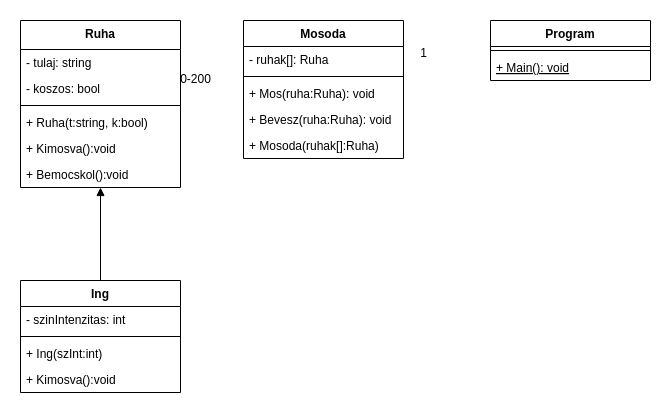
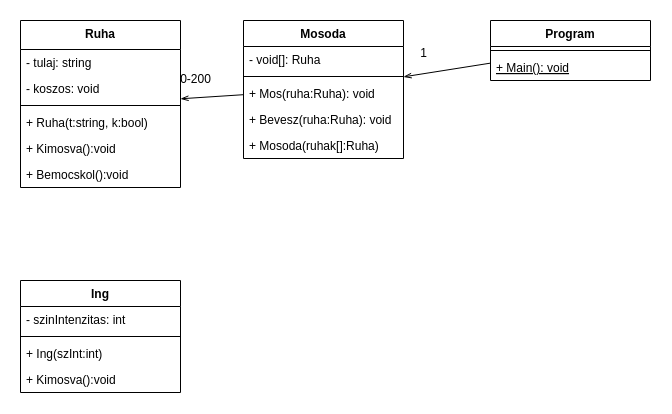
node "- ruhak[]: Ruha": label "- ruhak[]: Ruha" -> "- void[]: Ruha"
edge "Program" -> "Mosoda": added
node "- koszos: bool": label "- koszos: bool" -> "- koszos: void"
edge "Mosoda" -> "Ruha": added
edge "Ing" -> "Ruha": removed
